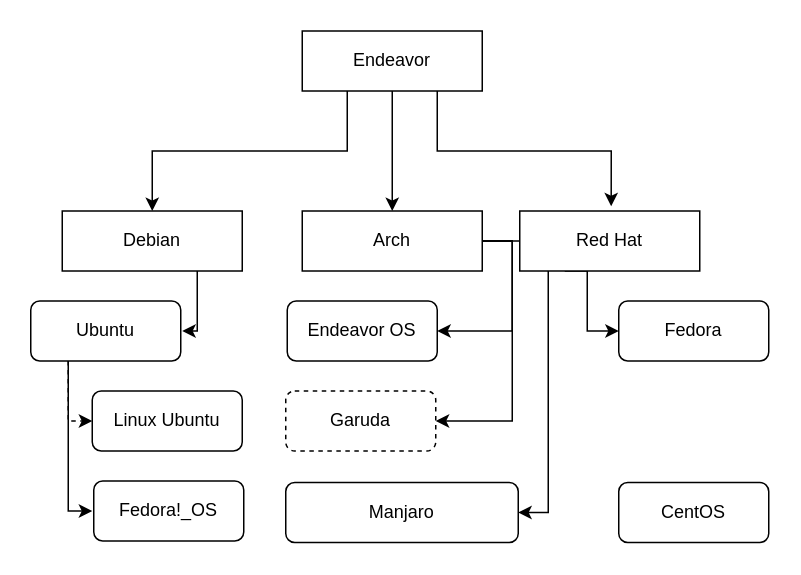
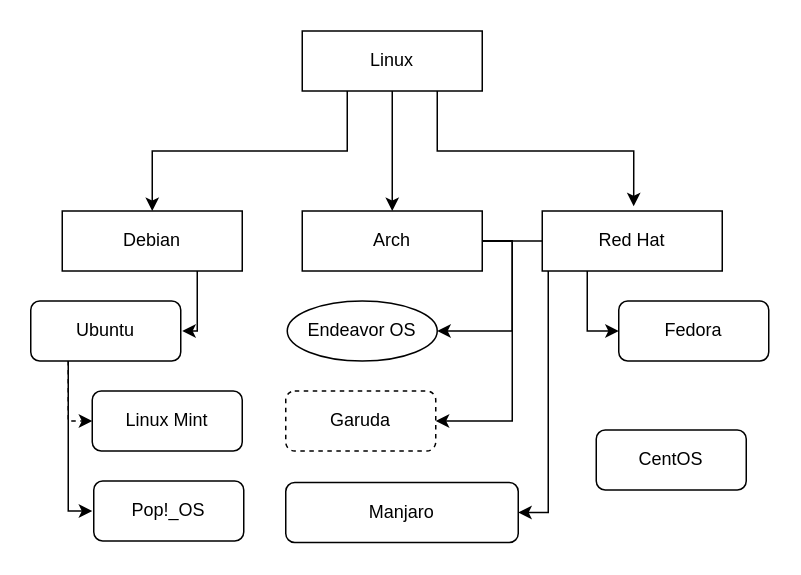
node "Endeavor": label "Endeavor" -> "Linux"
node "Red Hat": moved (610, 241) -> (632, 241)
node "Endeavor OS": shape rounded rectangle -> ellipse
node "Linux Ubuntu": label "Linux Ubuntu" -> "Linux Mint"
node "Fedora!_OS": label "Fedora!_OS" -> "Pop!_OS"
node "CentOS": moved (694, 512) -> (671, 460)
